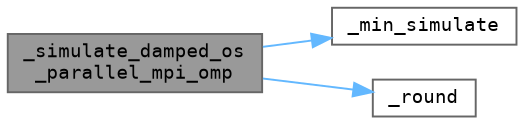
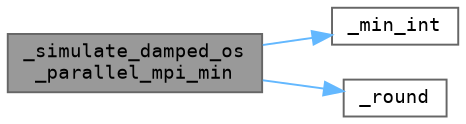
node "_min_simulate": label "_min_simulate" -> "_min_int"
node "_simulate_damped_os _parallel_mpi_omp": label "_simulate_damped_os _parallel_mpi_omp" -> "_simulate_damped_os _parallel_mpi_min"
